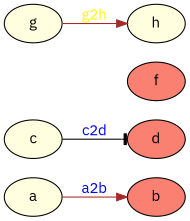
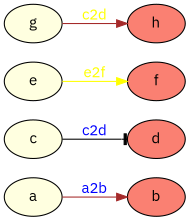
edge "g" -> "h": label "g2h" -> "c2d"
node "h": fillcolor lightyellow -> salmon
node "e": added
